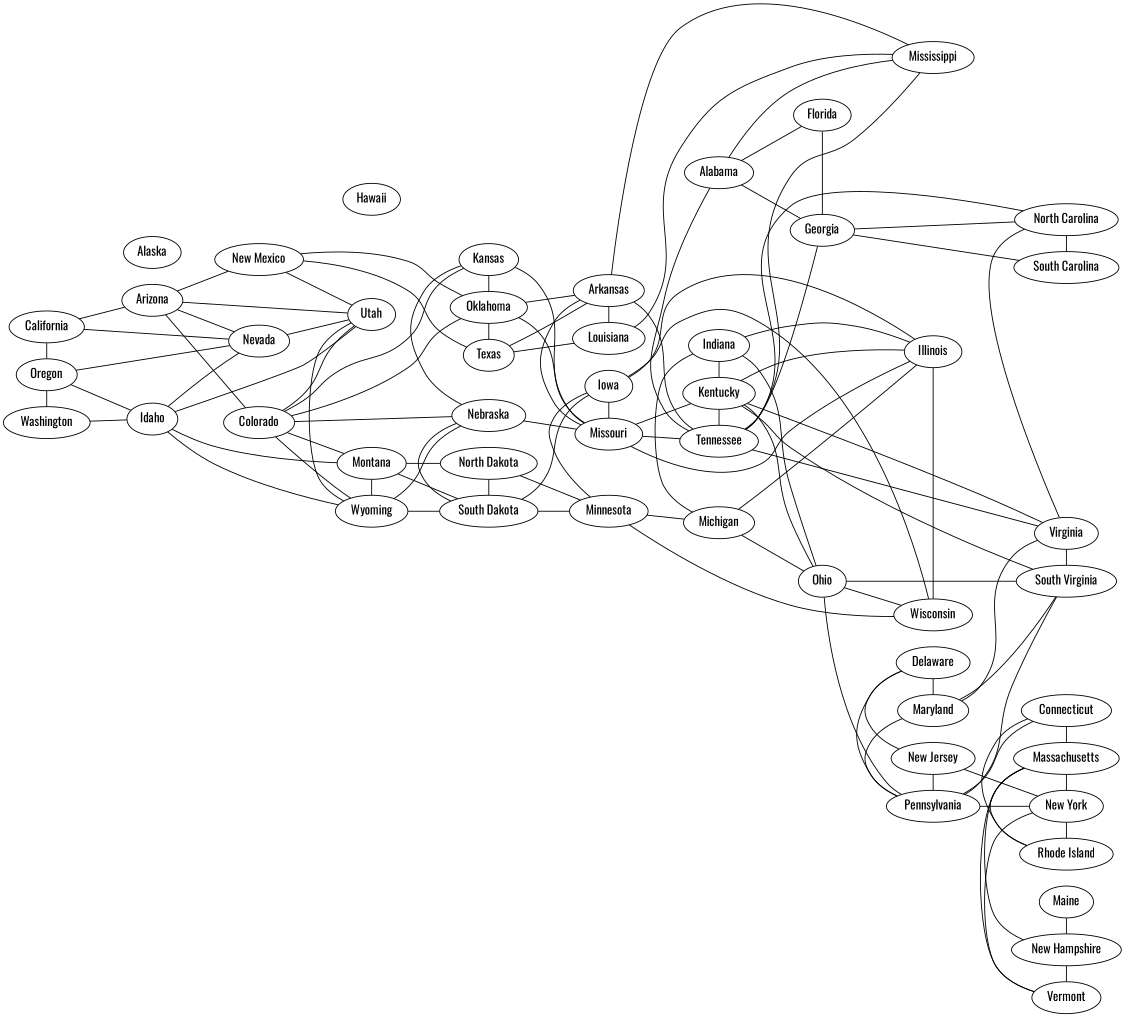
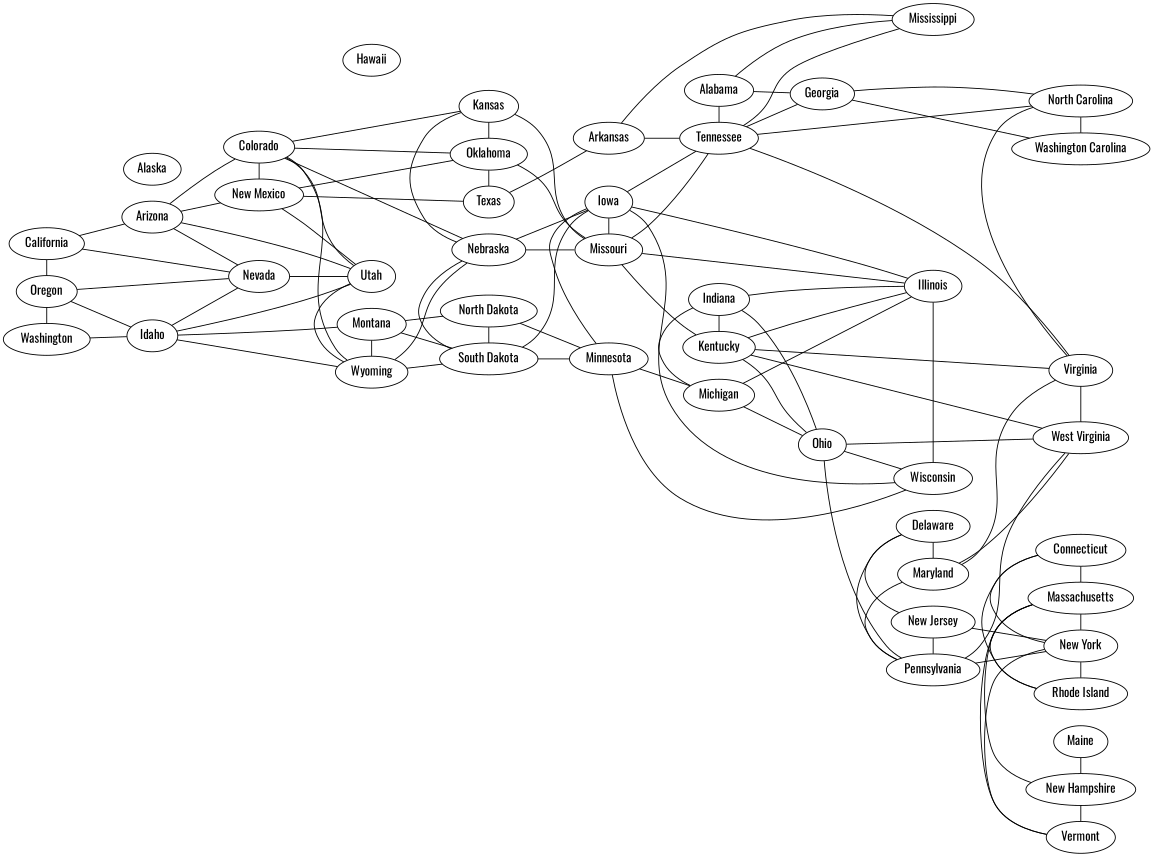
node "Florida": removed
edge "Iowa" -- "Nebraska": added
node "South Carolina": label "South Carolina" -> "Washington Carolina"
edge "Arkansas" -- "Oklahoma": removed
node "Louisiana": removed
edge "Arkansas" -- "Missouri": removed
edge "Kentucky" -- "Tennessee": now "Iowa" -- "Tennessee"
edge "Colorado" -- "Montana": now "Colorado" -- "New Mexico"
node "South Virginia": label "South Virginia" -> "West Virginia"
edge "Connecticut" -- "Pennsylvania": now "Connecticut" -- "New York"
